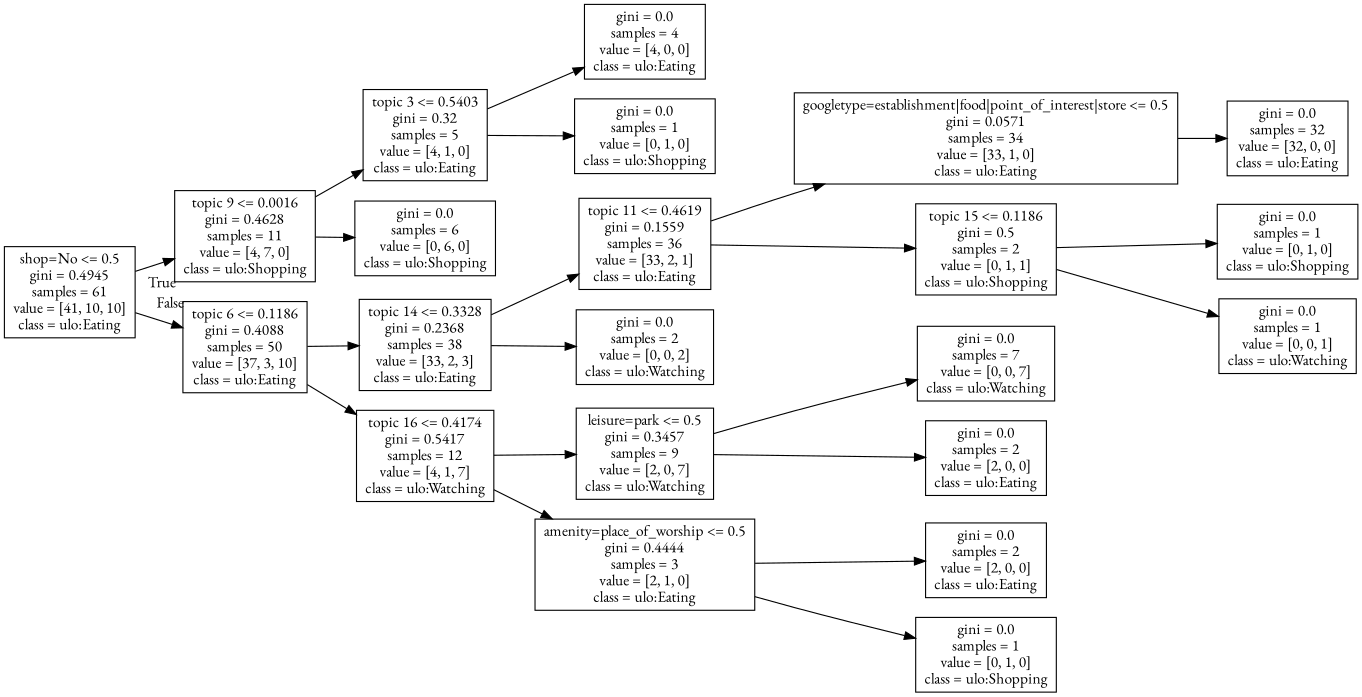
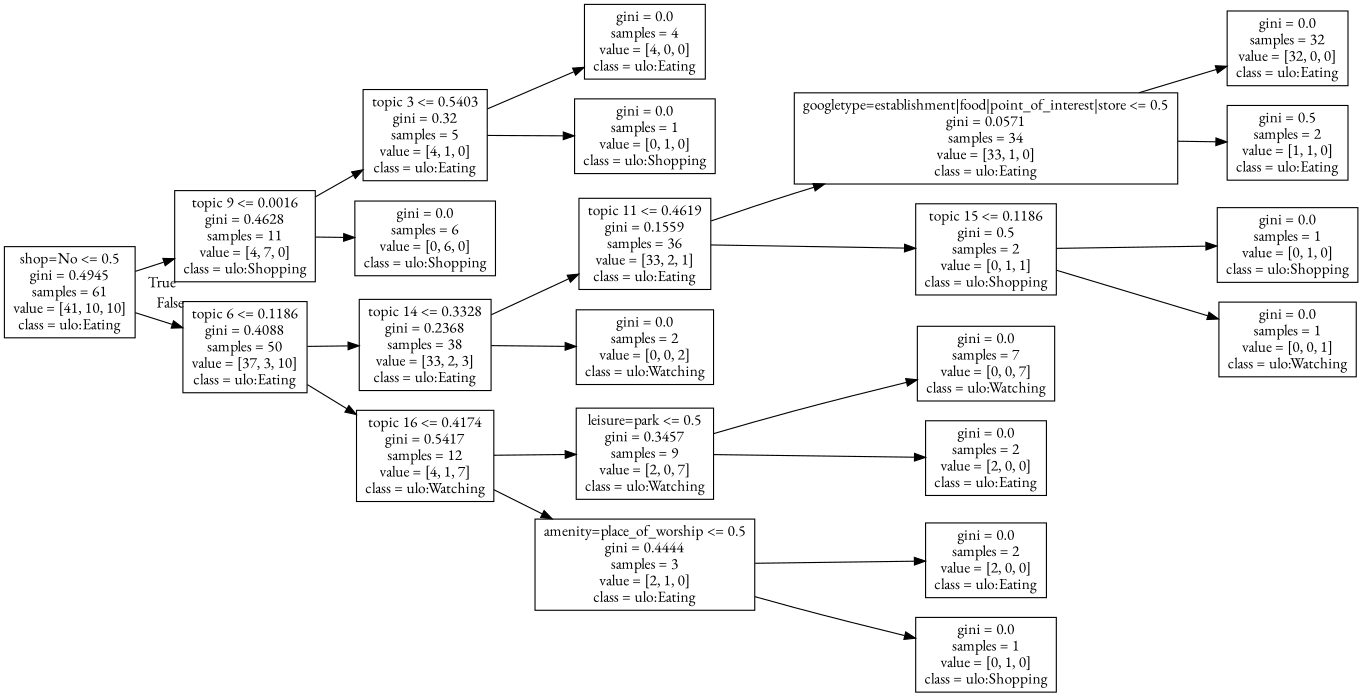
node "gini = 0.5 samples = 2 value = [1, 1, 0] class = ulo:Eating": added
